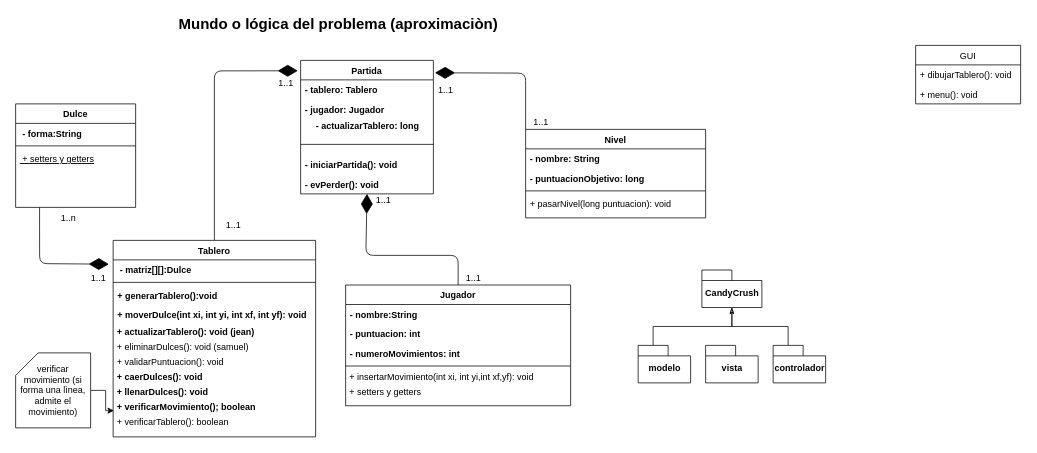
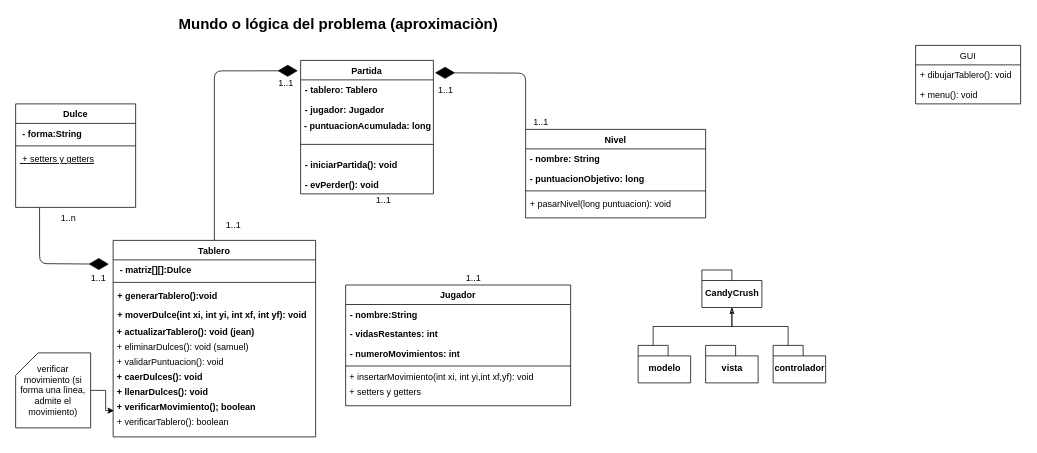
node "- actualizarTablero: long": label "- actualizarTablero: long" -> "- puntuacionAcumulada: long"
edge "Jugador" -> "Partida": removed
node "- puntuacion: int": label "- puntuacion: int" -> "- vidasRestantes: int"
